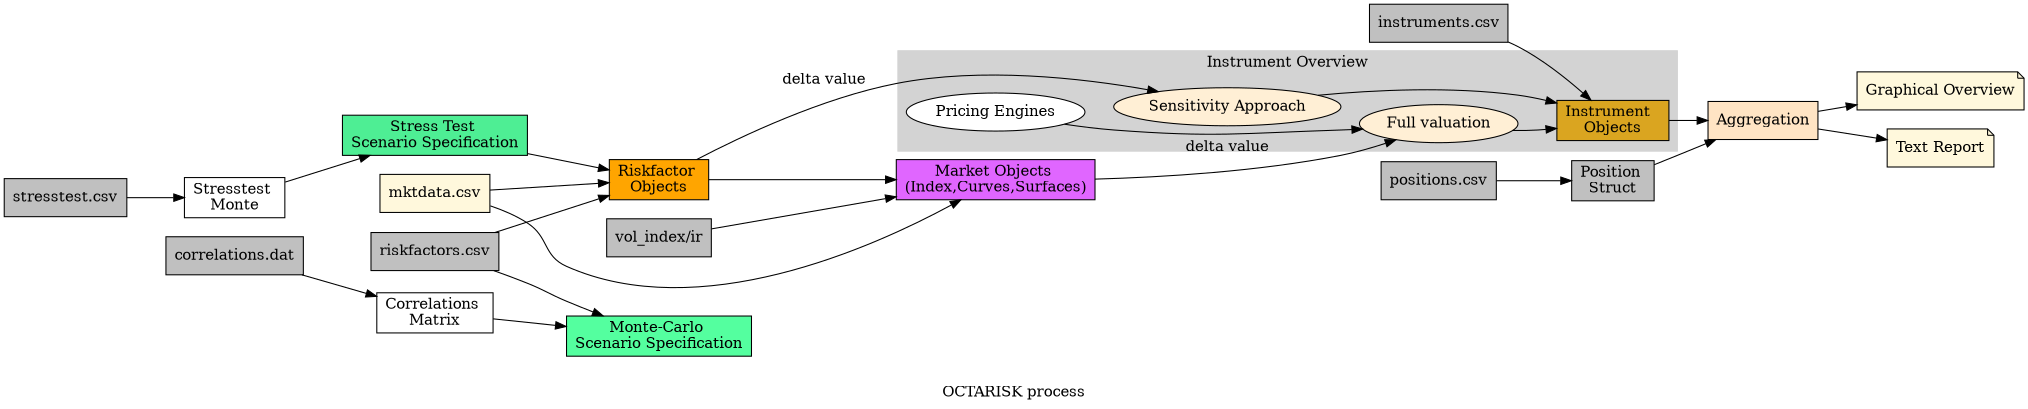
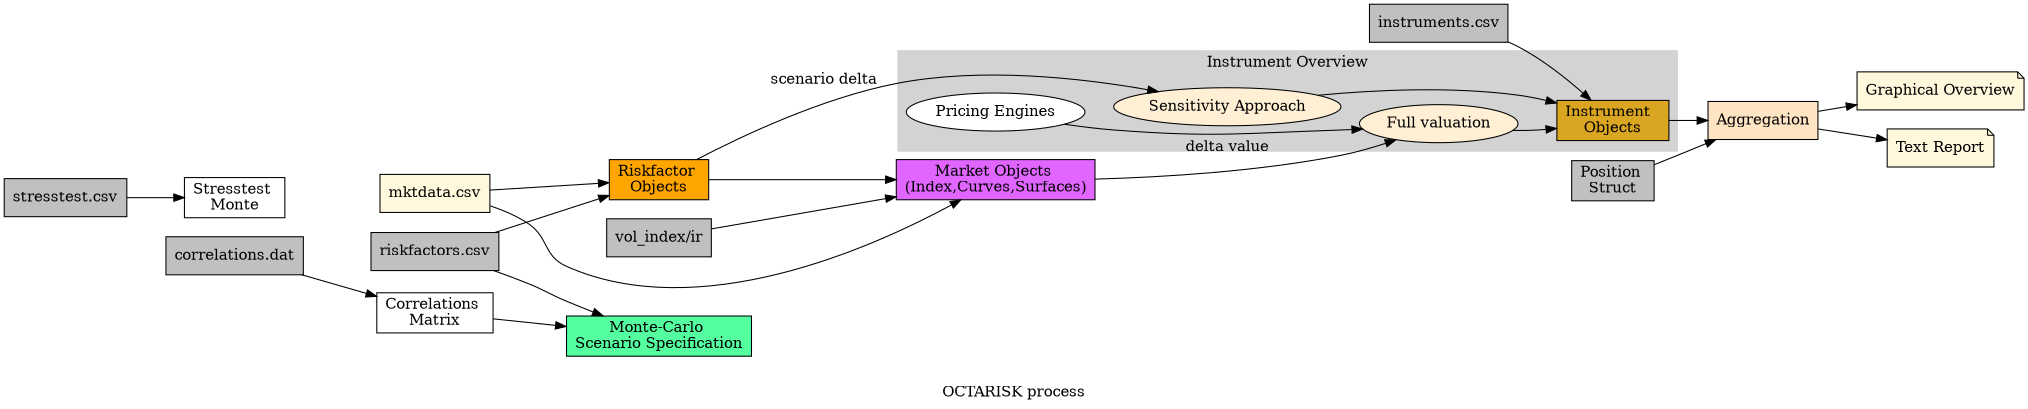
edge "Riskfactor Objects" -> "Sensitivity Approach": label "delta value" -> "scenario delta"
node "Stress Test Scenario Specification": removed
node "positions.csv": removed
